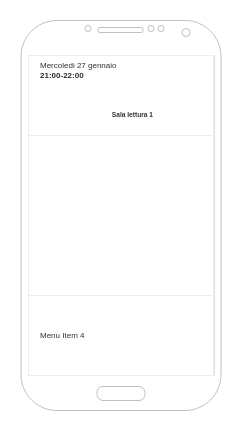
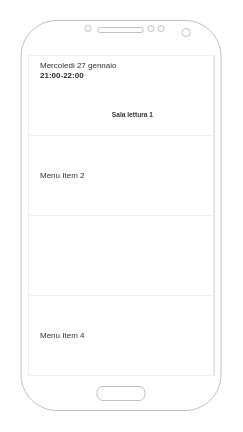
node "Menu Item 2": added
